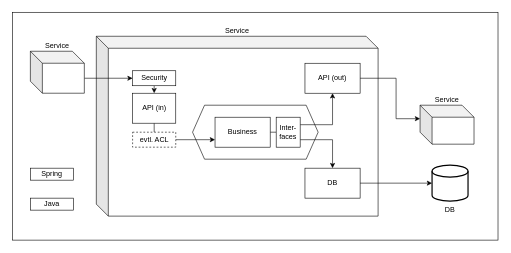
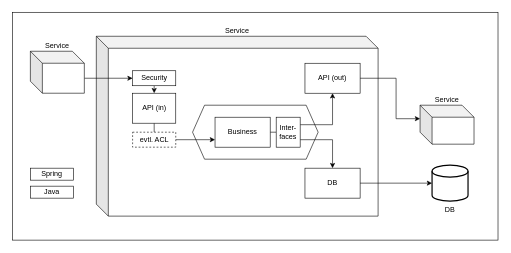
node "Java": moved (52, 204) -> (52, 192)
